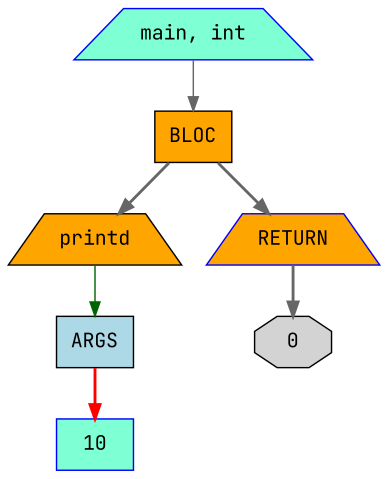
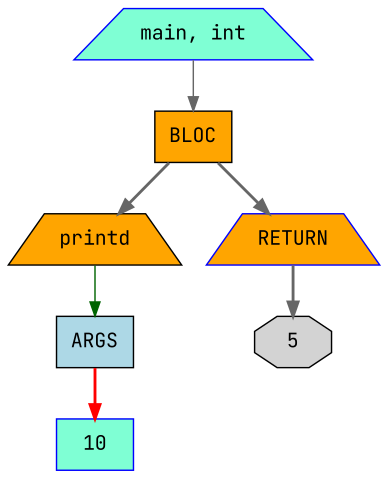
node "0": label "0" -> "5"
